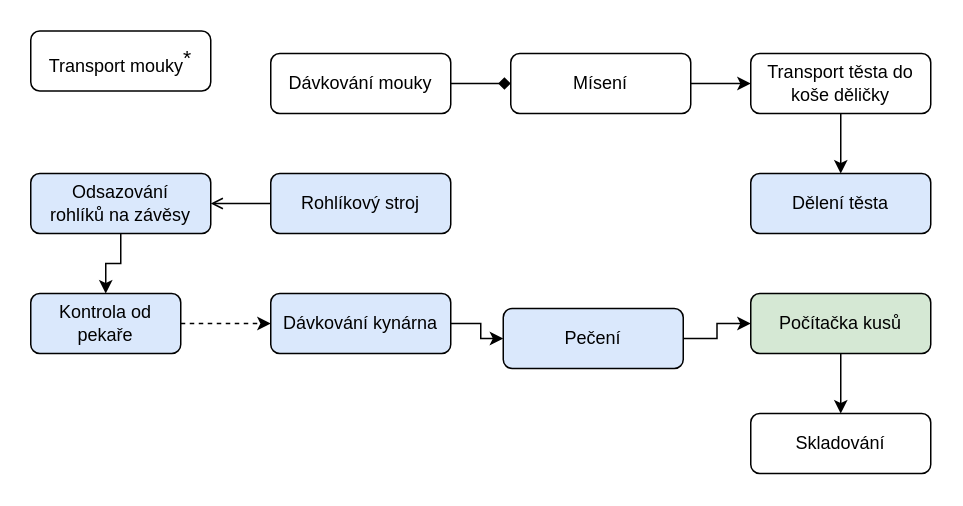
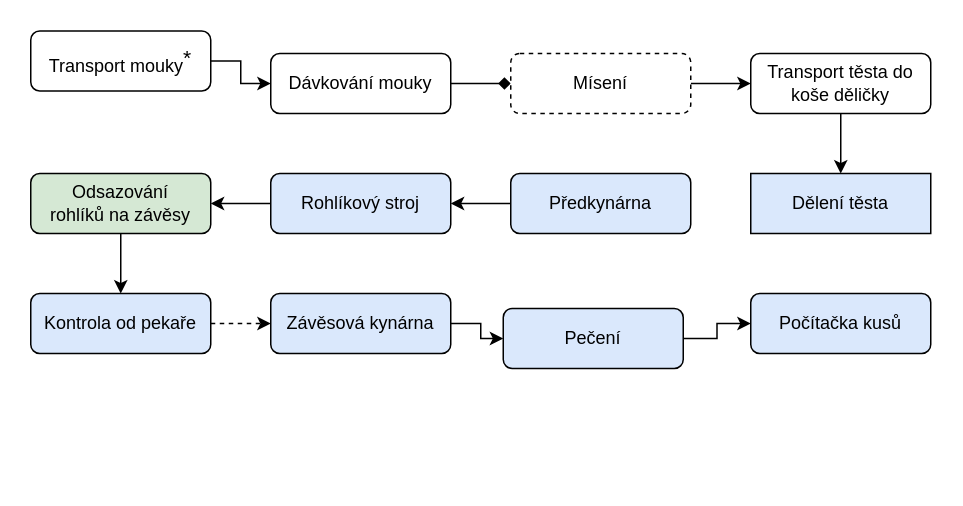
edge "Transport mouky*" -> "Dávkování mouky": added
node "Mísení": style solid -> dashed
node "Odsazování rohlíků na závěsy": fillcolor #dae8fc -> #d5e8d4
edge "Rohlíkový stroj" -> "Odsazování rohlíků na závěsy": arrowhead open -> classic
edge "Předkynárna" -> "Rohlíkový stroj": added
node "Předkynárna": added
node "Dělení těsta": shape rounded rectangle -> rectangle
node "Kontrola od pekaře": size 150x60 -> 180x60
node "Dávkování kynárna": label "Dávkování kynárna" -> "Závěsová kynárna"
node "Počítačka kusů": fillcolor #d5e8d4 -> #dae8fc
edge "Počítačka kusů" -> "Skladování": removed
node "Skladování": removed
